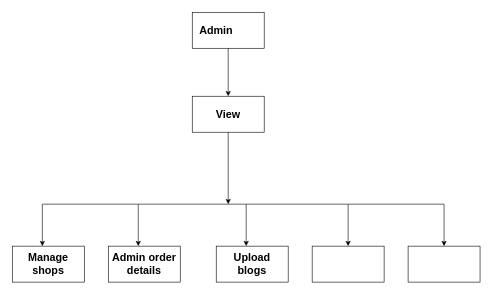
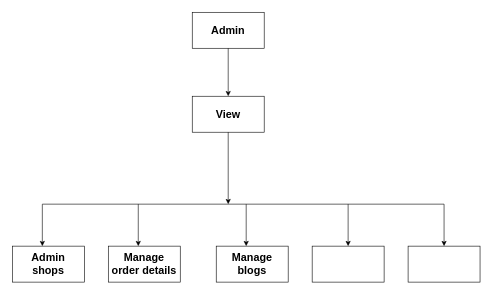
node "Admin": moved (216, 30) -> (228, 30)
node "Manage shops": label "Manage shops" -> "Admin shops"
node "Admin order details": label "Admin order details" -> "Manage order details"
node "Upload blogs": label "Upload blogs" -> "Manage blogs"
